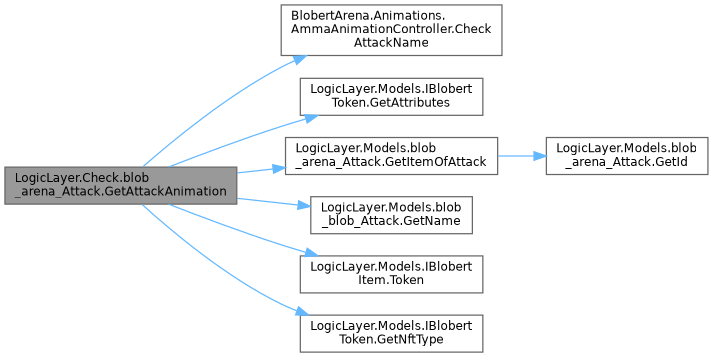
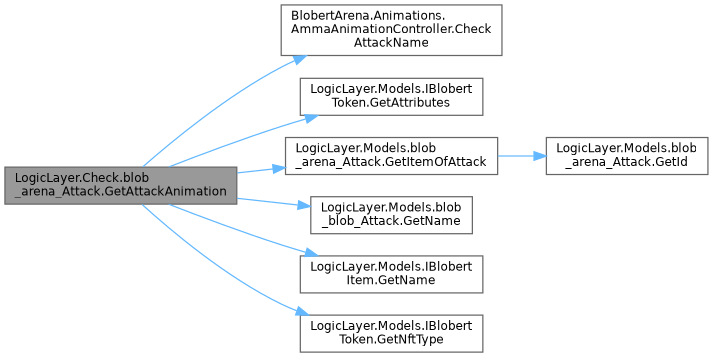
node "LogicLayer.Models.IBlobert Item.Token": label "LogicLayer.Models.IBlobert Item.Token" -> "LogicLayer.Models.IBlobert Item.GetName"
